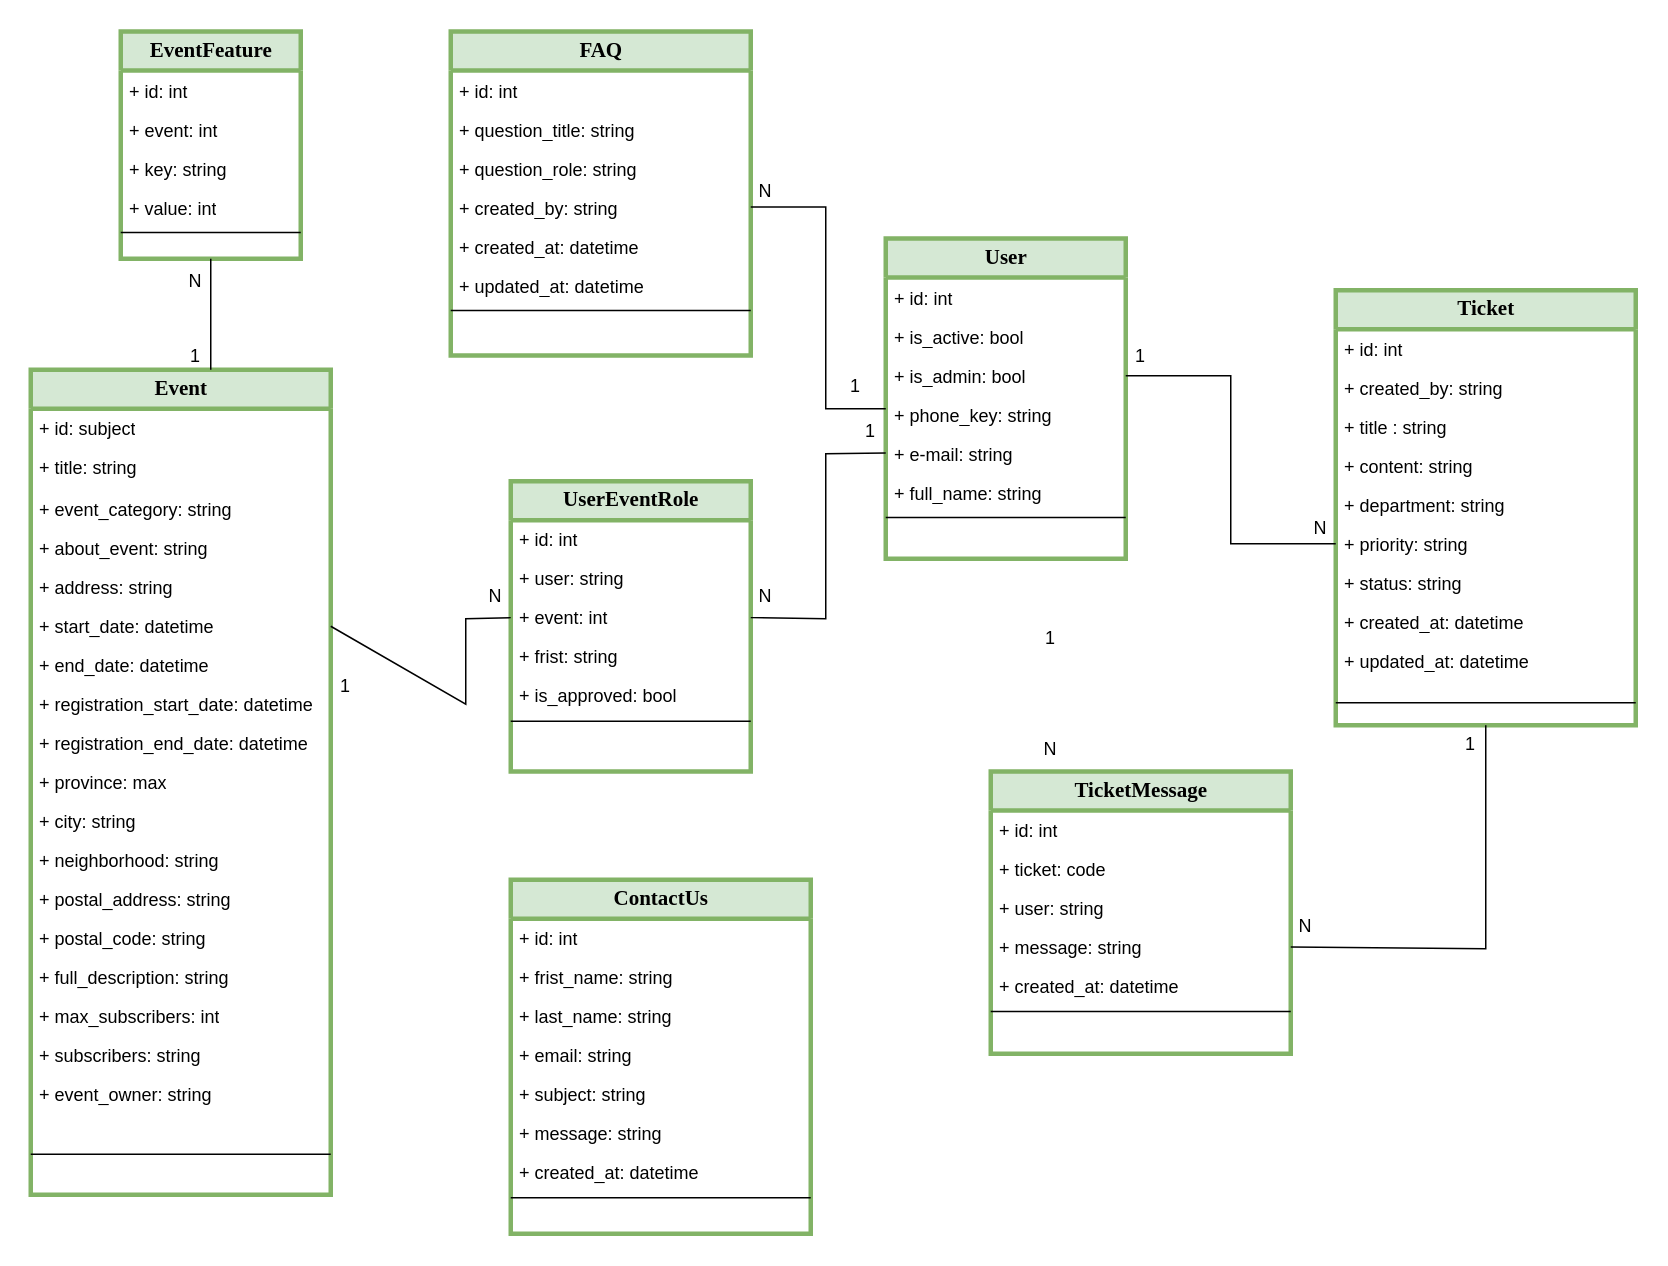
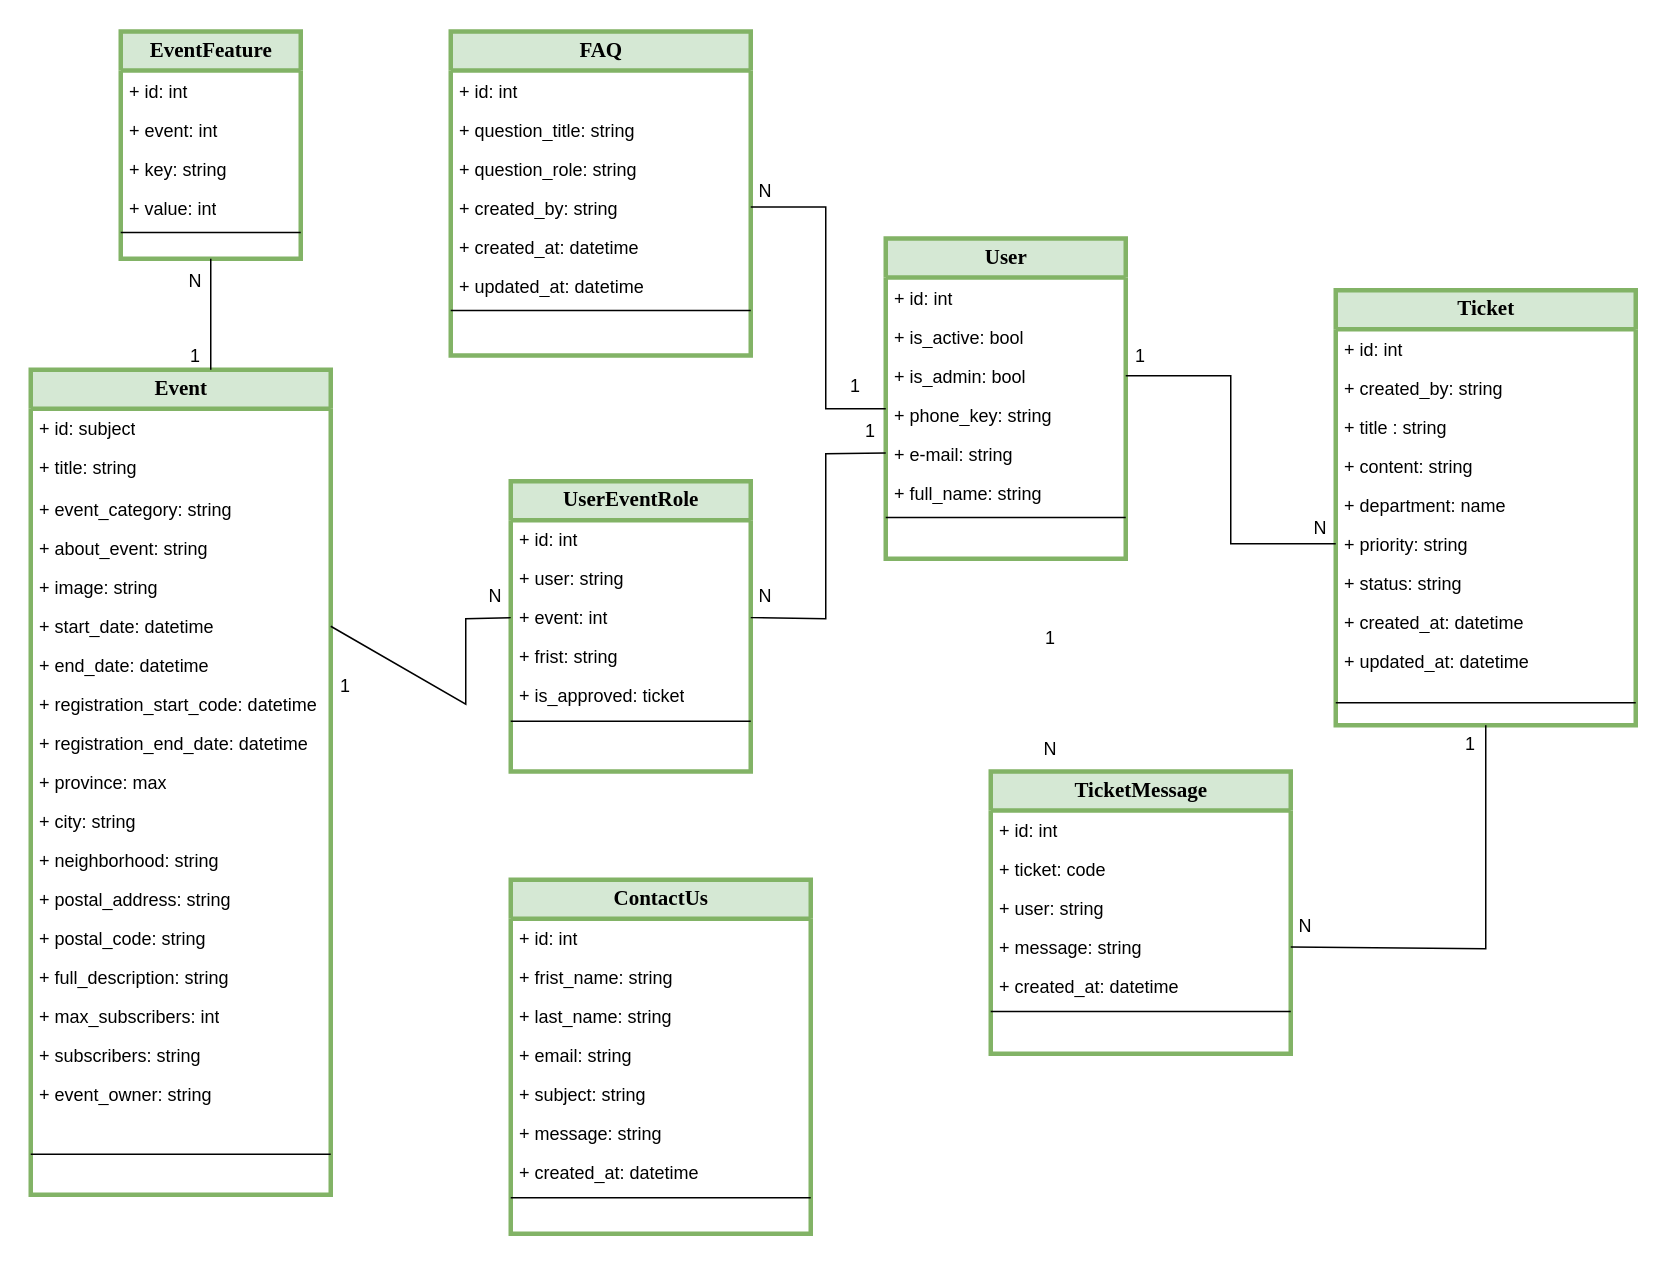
node "+ department: string": label "+ department: string" -> "+ department: name"
node "+ address: string": label "+ address: string" -> "+ image: string"
node "+ is_approved: bool": label "+ is_approved: bool" -> "+ is_approved: ticket"
node "+ registration_start_date: datetime": label "+ registration_start_date: datetime" -> "+ registration_start_code: datetime"
